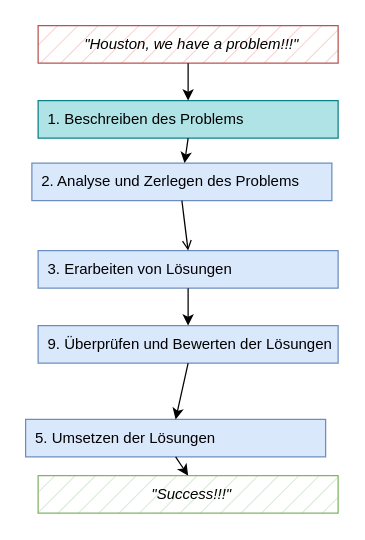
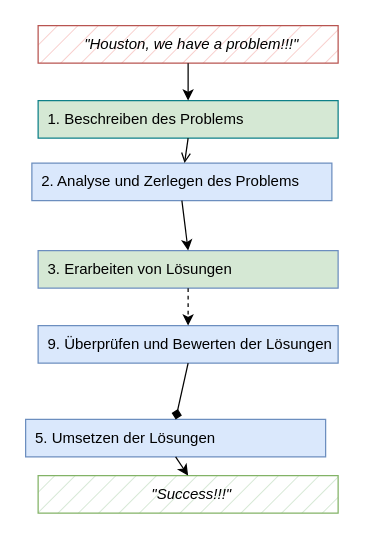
node "1. Beschreiben des Problems": fillcolor #b0e3e6 -> #d5e8d4
edge "1. Beschreiben des Problems" -> "2. Analyse und Zerlegen des Problems": arrowhead classic -> open
edge "2. Analyse und Zerlegen des Problems" -> "3. Erarbeiten von Lösungen": arrowhead open -> classic
node "3. Erarbeiten von Lösungen": fillcolor #dae8fc -> #d5e8d4
edge "3. Erarbeiten von Lösungen" -> "9. Überprüfen und Bewerten der Lösungen": style solid -> dashed
edge "9. Überprüfen und Bewerten der Lösungen" -> "5. Umsetzen der Lösungen": arrowhead classic -> diamond
